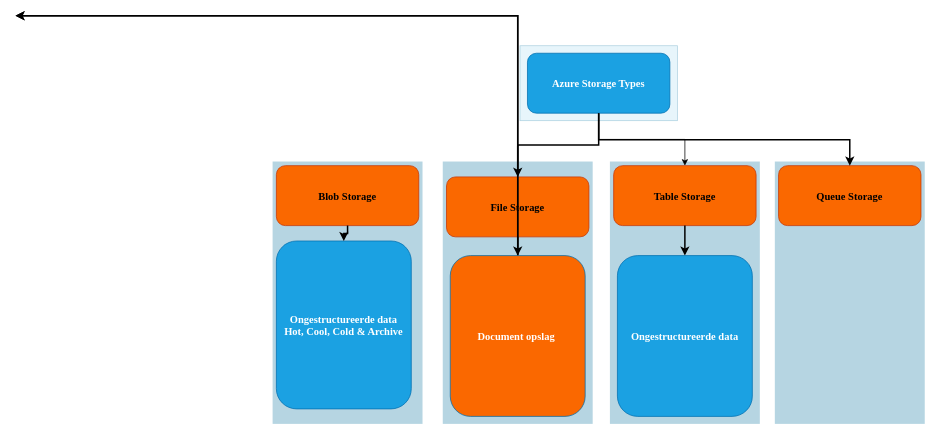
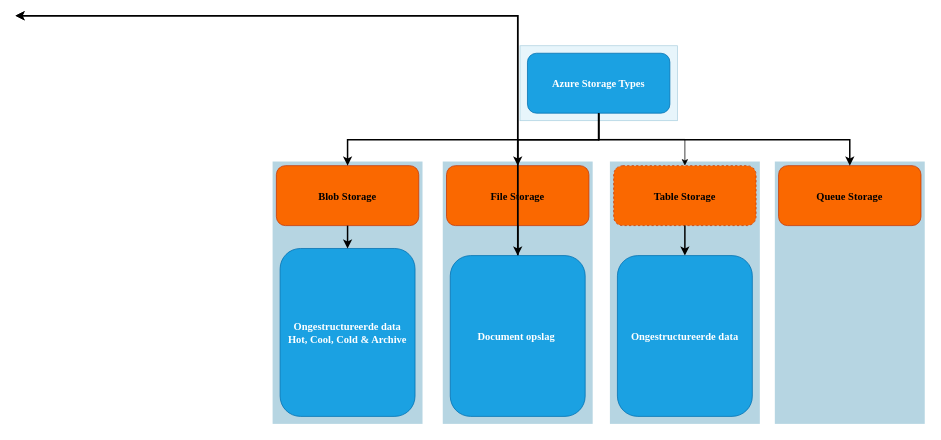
edge "Azure Storage Types" -> "Blob Storage": added
node "Table Storage": style solid -> dashed
node "File Storage": moved (518, 207) -> (518, 196)
node "Ongestructureerde data Hot, Cool, Cold & Archive": moved (344, 325) -> (348, 333)
node "Document opslag": fillcolor #fa6800 -> #1ba1e2
